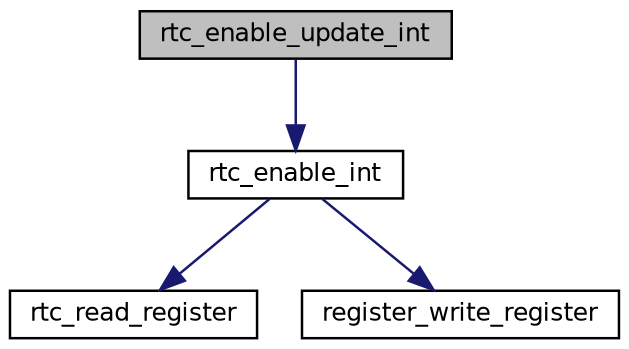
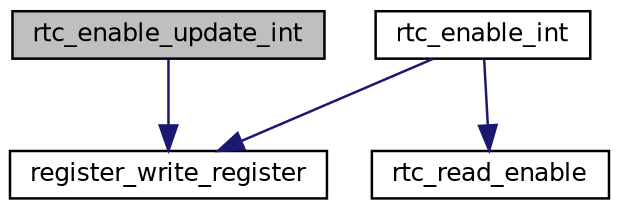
edge "rtc_enable_update_int" -> "rtc_enable_int": now "rtc_enable_update_int" -> "register_write_register"
node "rtc_read_register": label "rtc_read_register" -> "rtc_read_enable"
